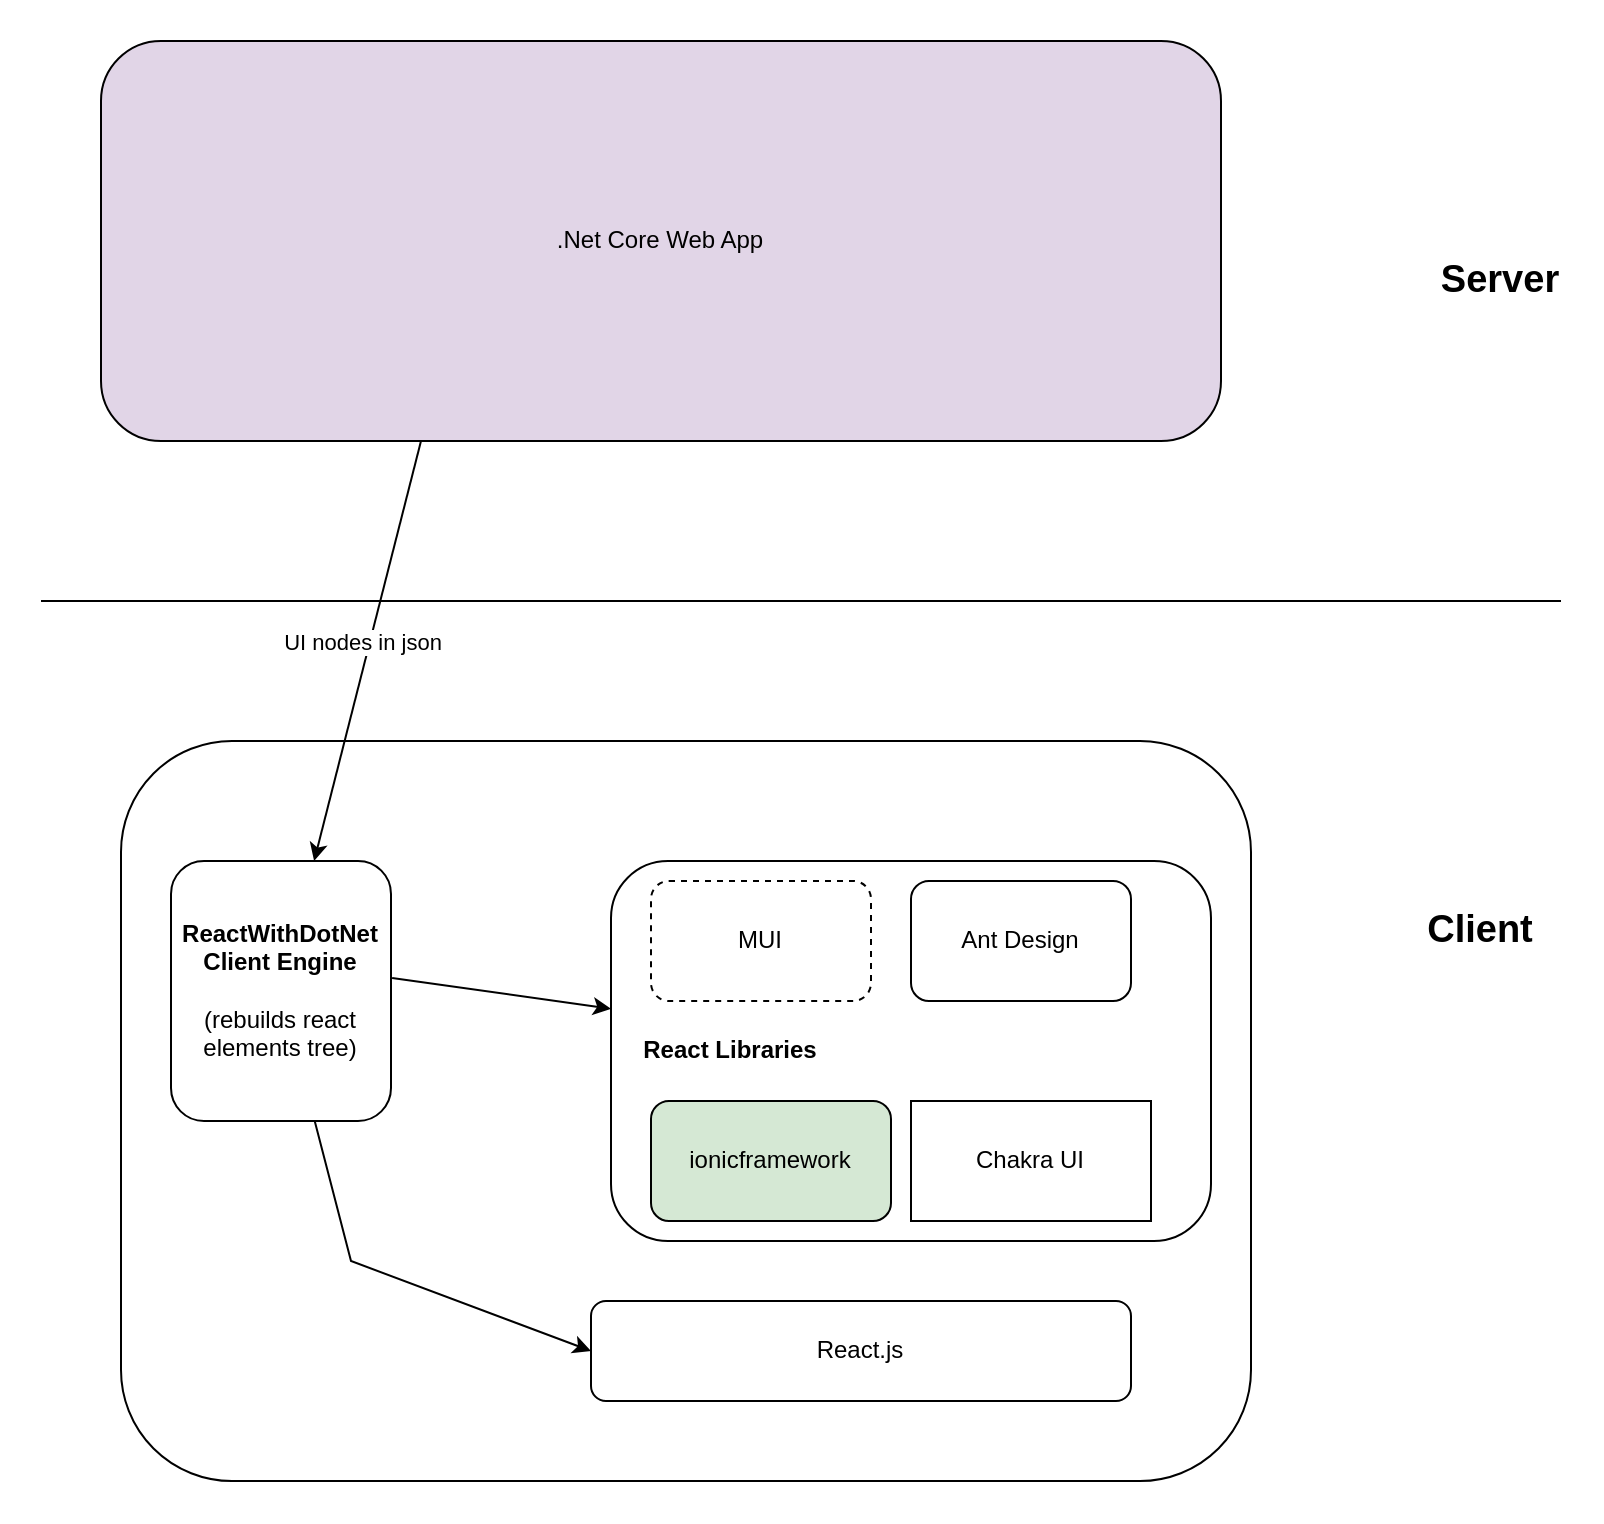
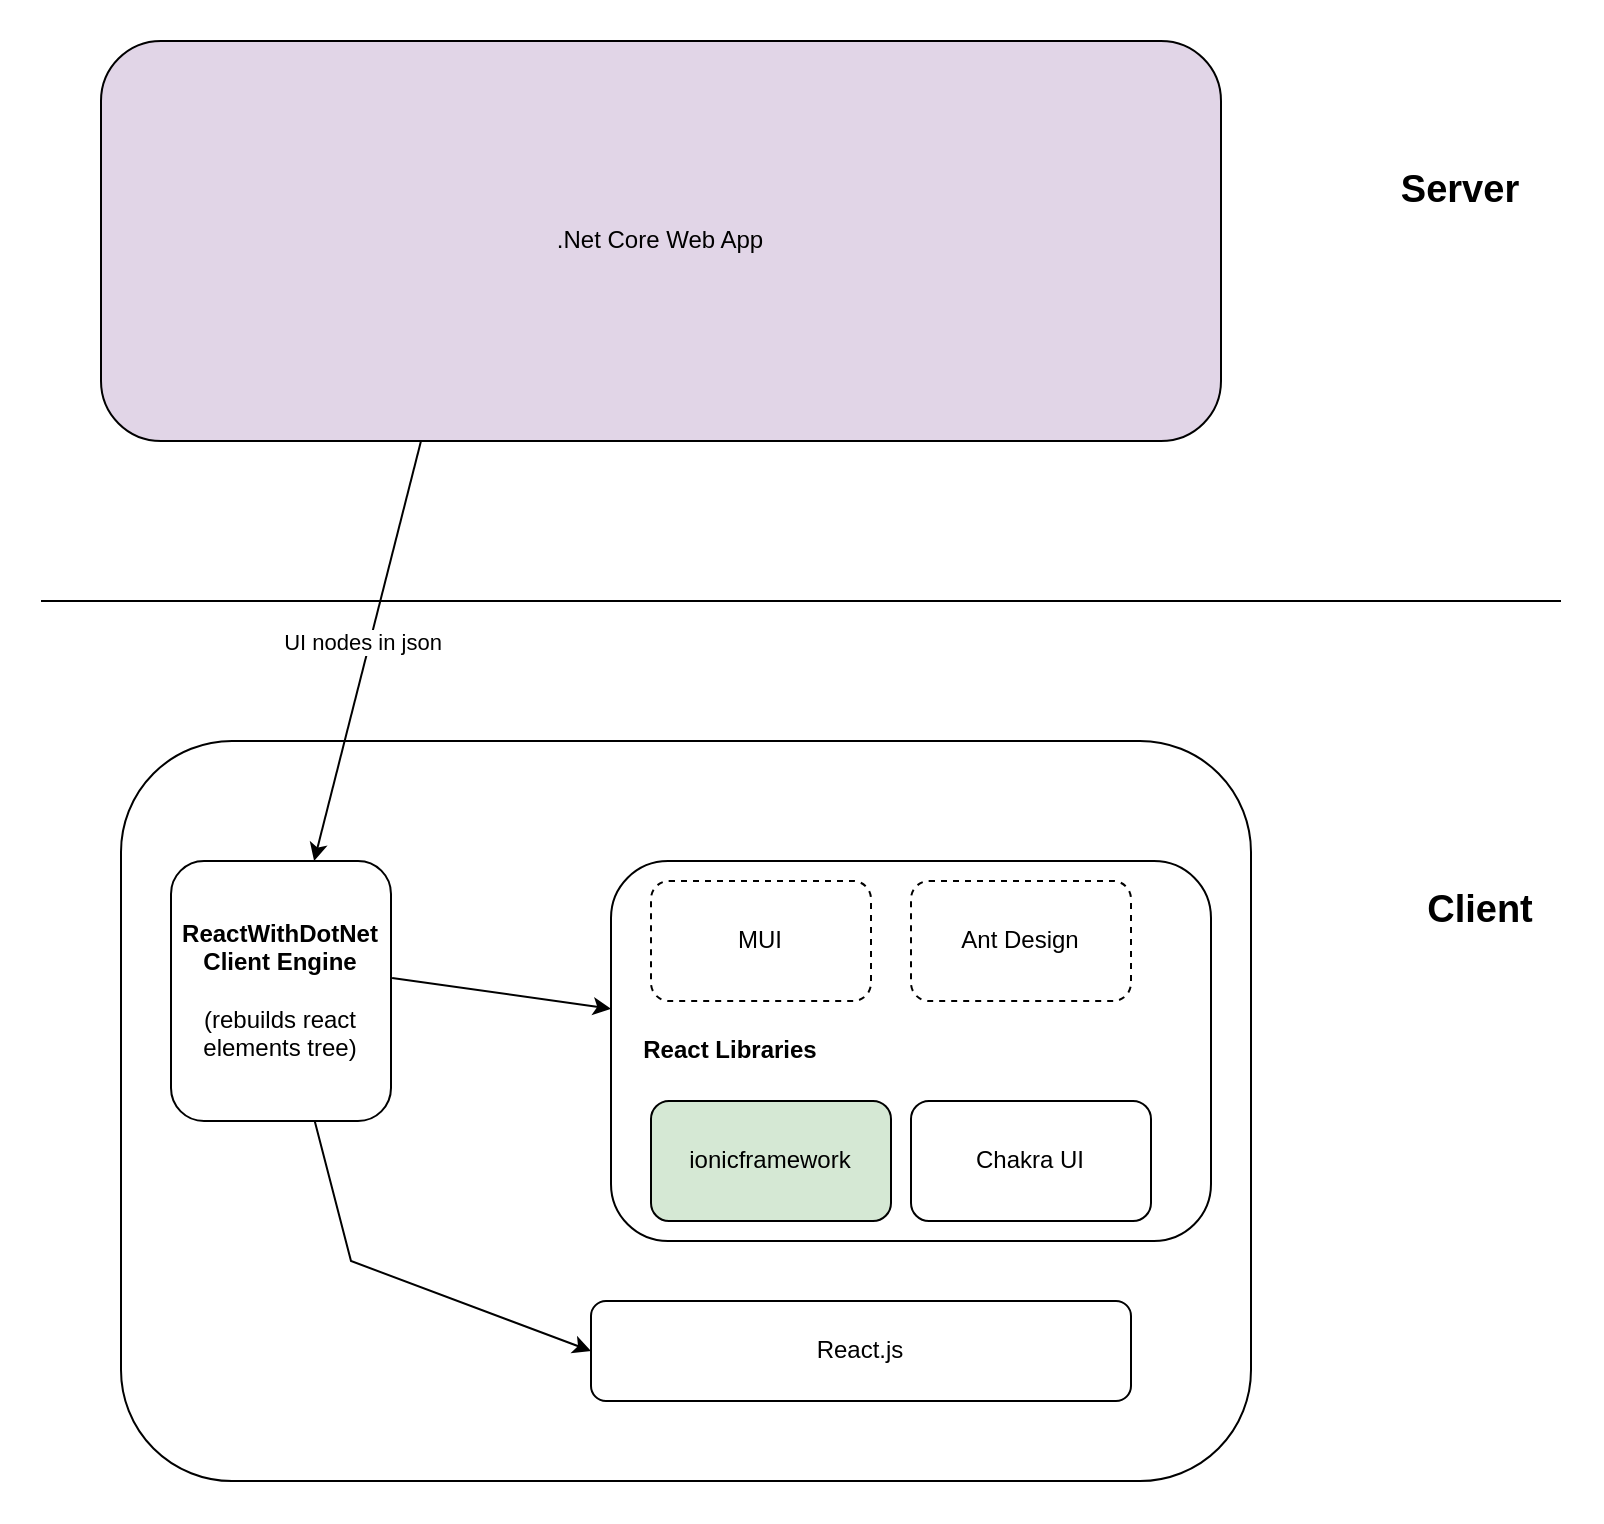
node "Server": moved (1501, 281) -> (1461, 191)
node "Client": moved (1481, 931) -> (1481, 911)
node "Ant Design": style solid -> dashed
node "Chakra UI": shape rectangle -> rounded rectangle
